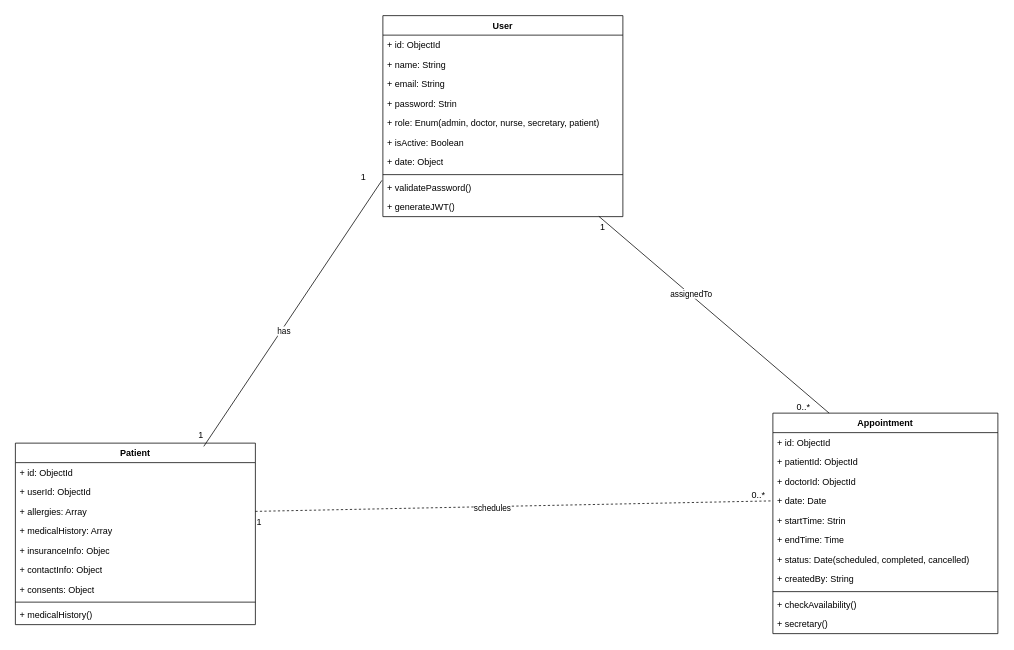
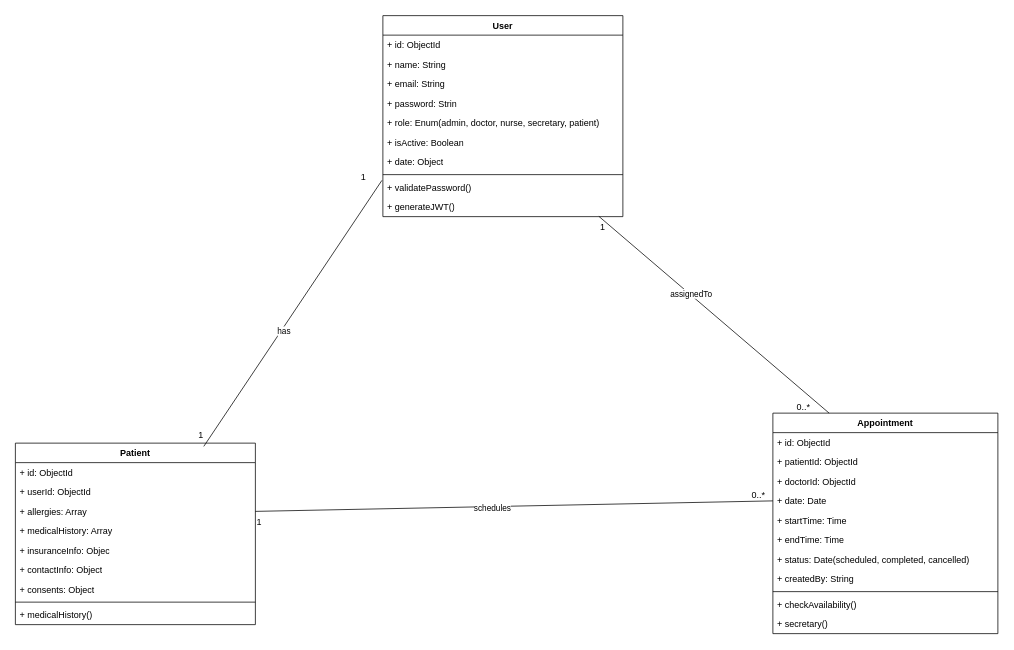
edge "+ date: Date" -- "+ allergies: Array": style dashed -> solid
node "+ startTime: Strin": label "+ startTime: Strin" -> "+ startTime: Time"
